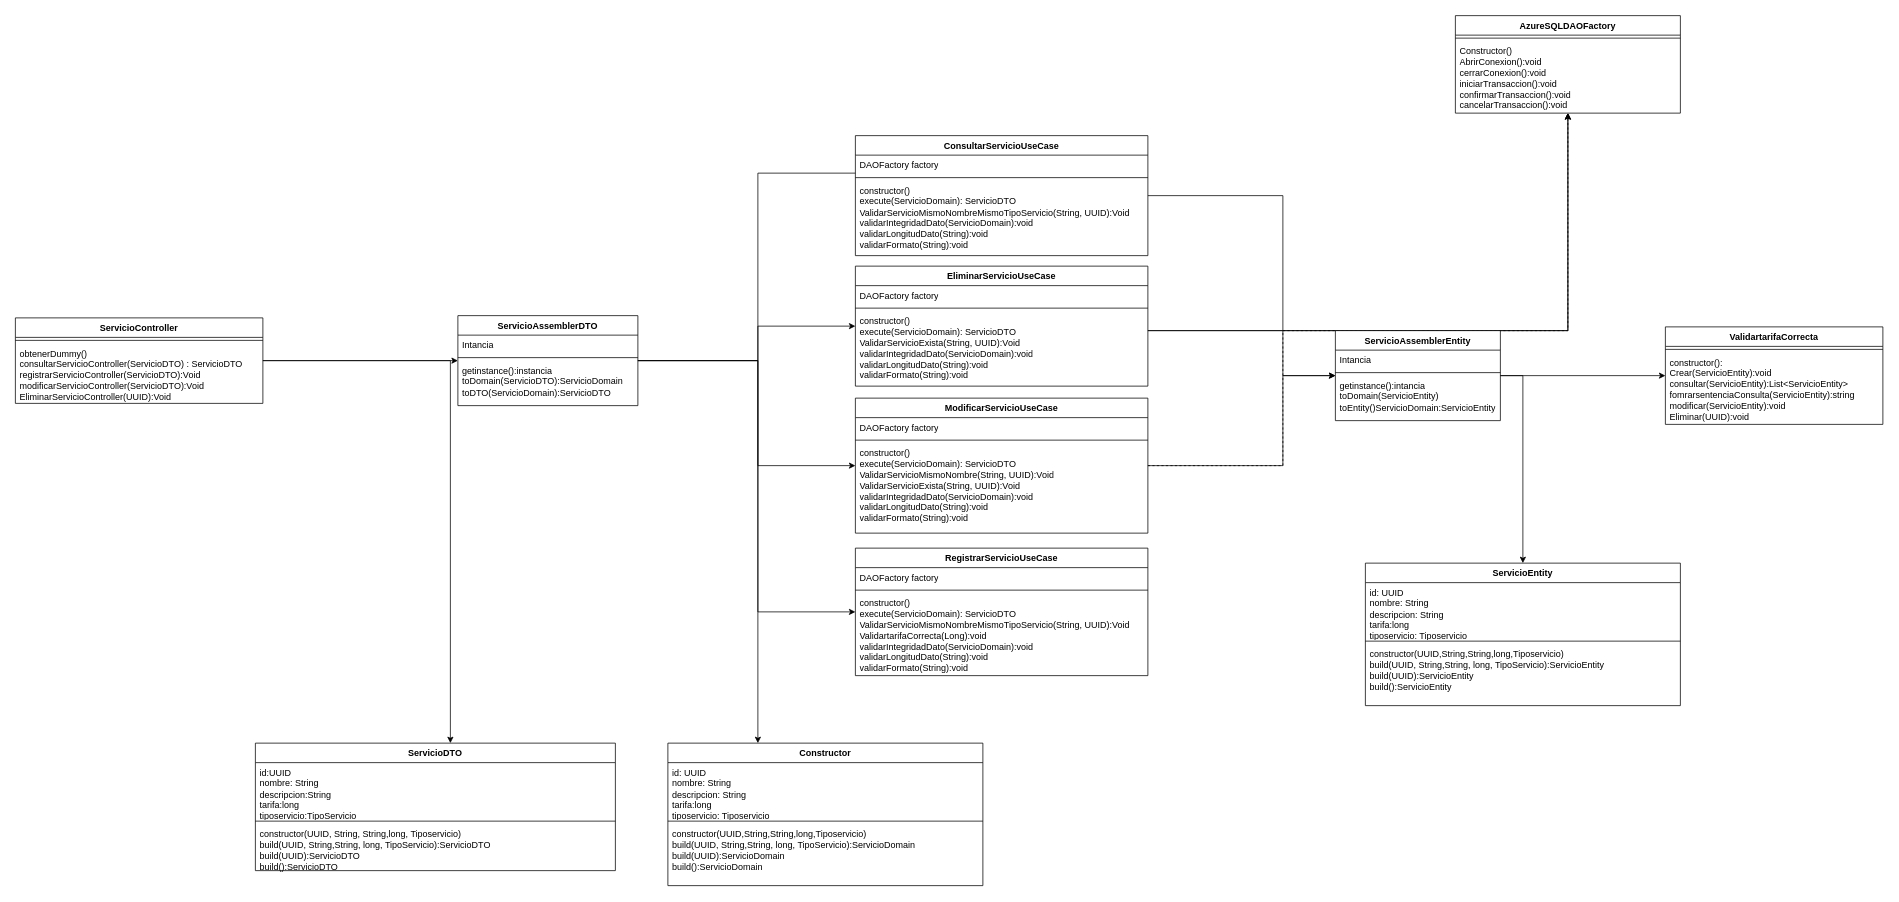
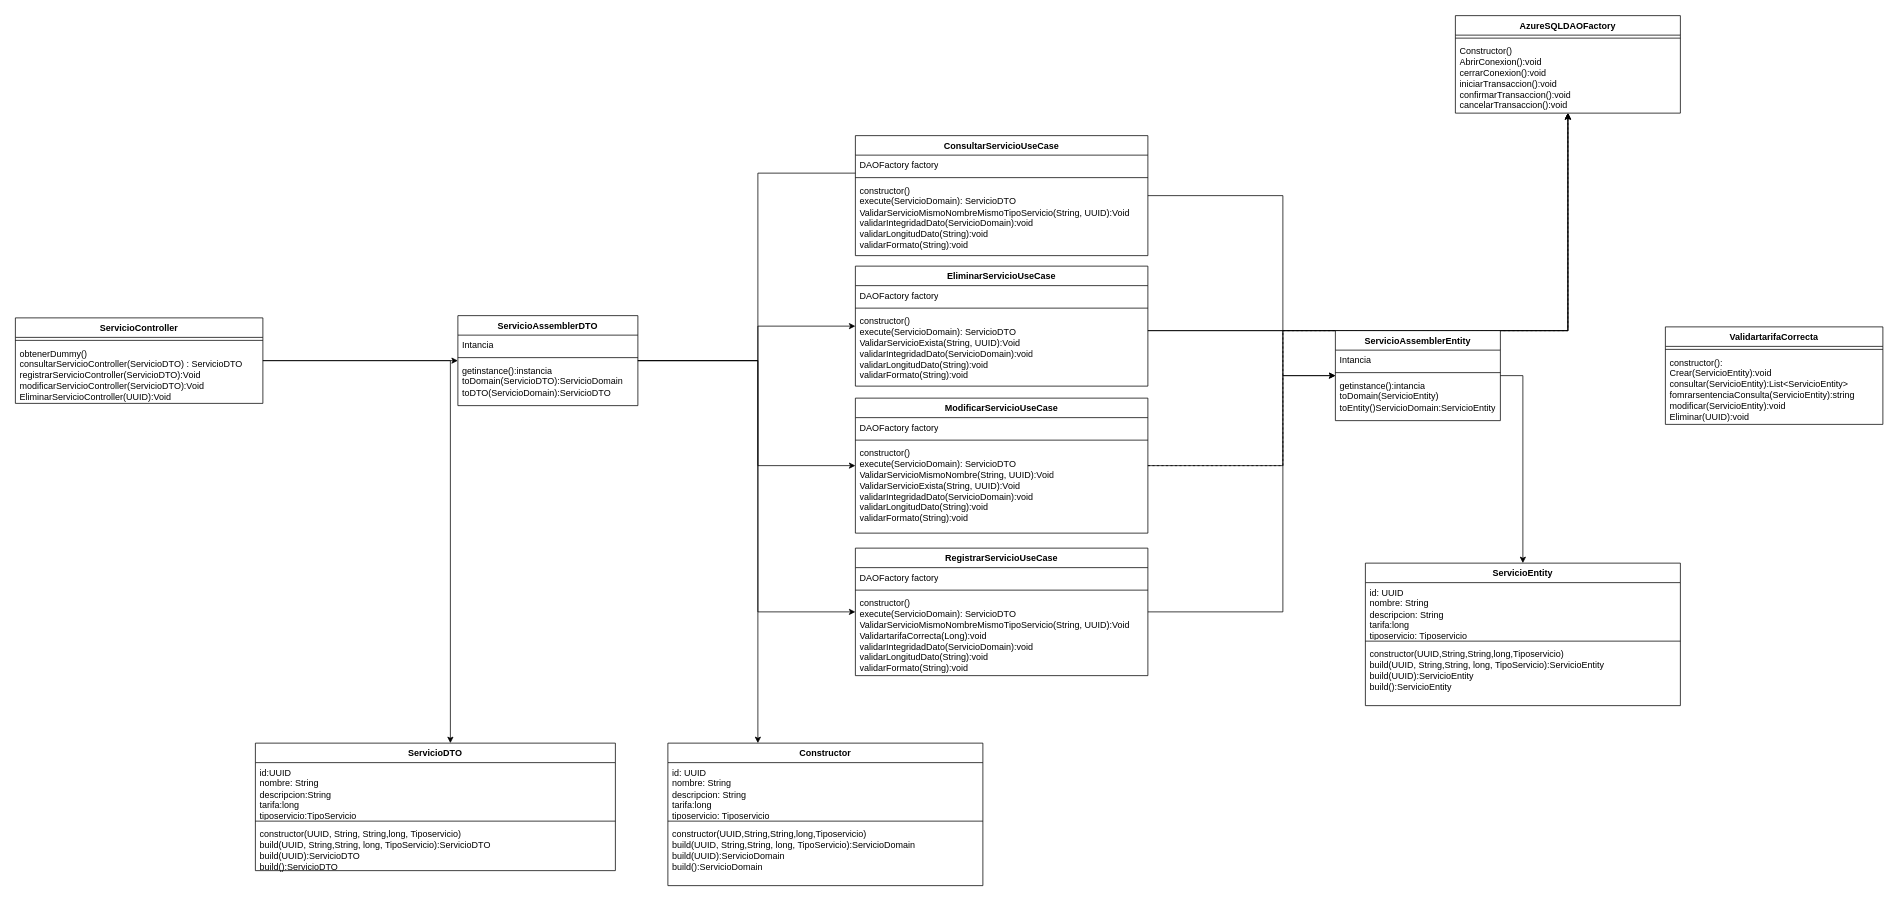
edge "ServicioAssemblerEntity" -> "ValidartarifaCorrecta": removed
edge "RegistrarServicioUseCase" -> "AzureSQLDAOFactory": added
